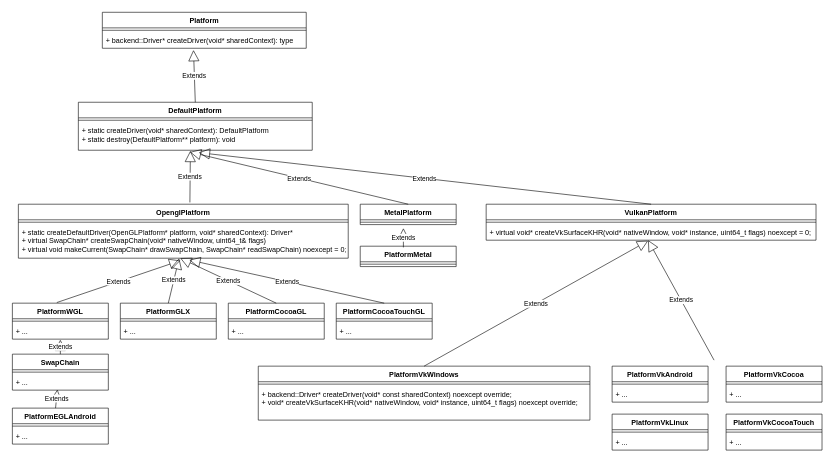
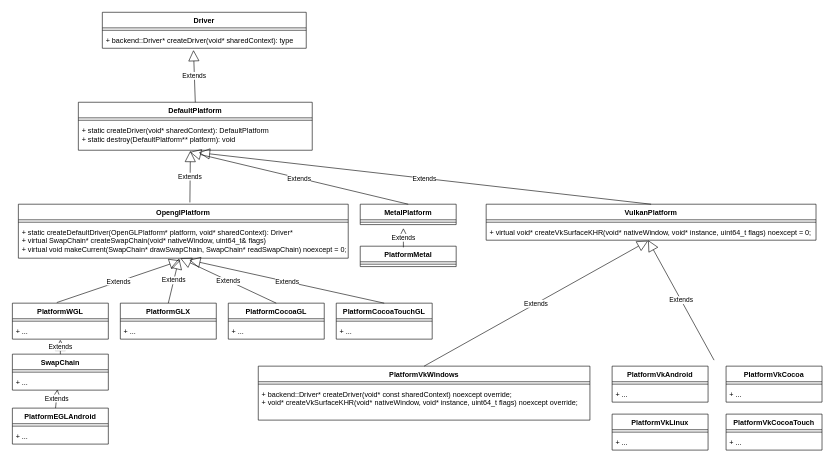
node "Platform": label "Platform" -> "Driver"
